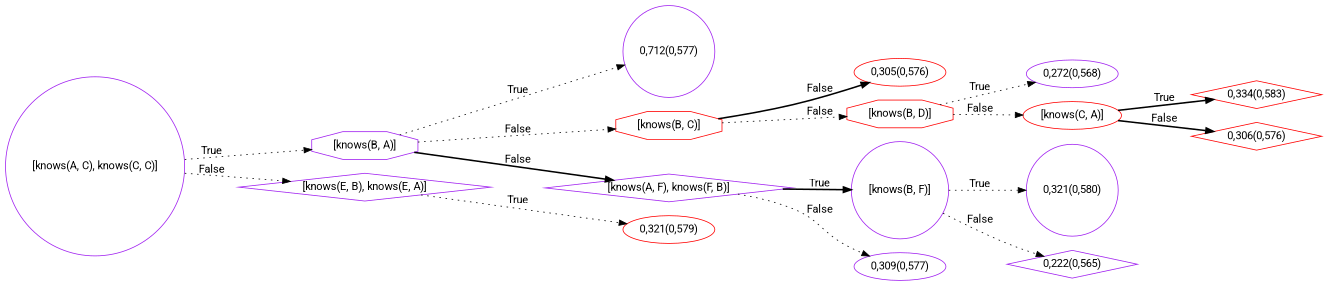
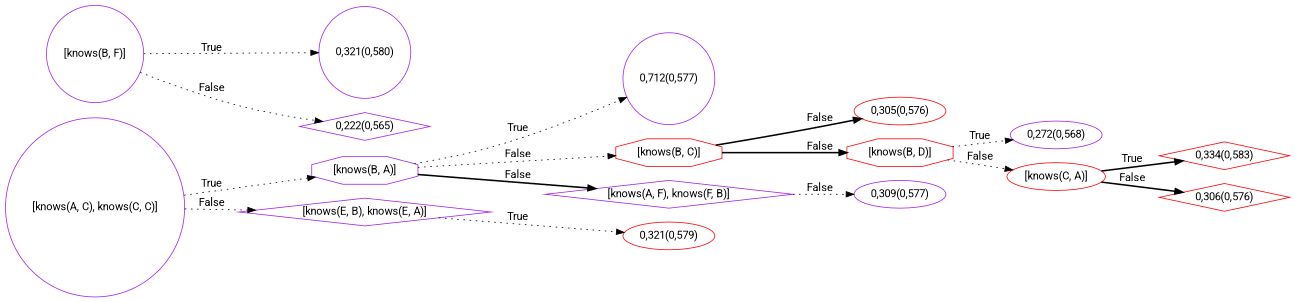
edge "[knows(B, C)]" -> "[knows(B, D)]": style dotted -> bold
edge "[knows(A, F), knows(F, B)]" -> "[knows(B, F)]": removed, label "True"
